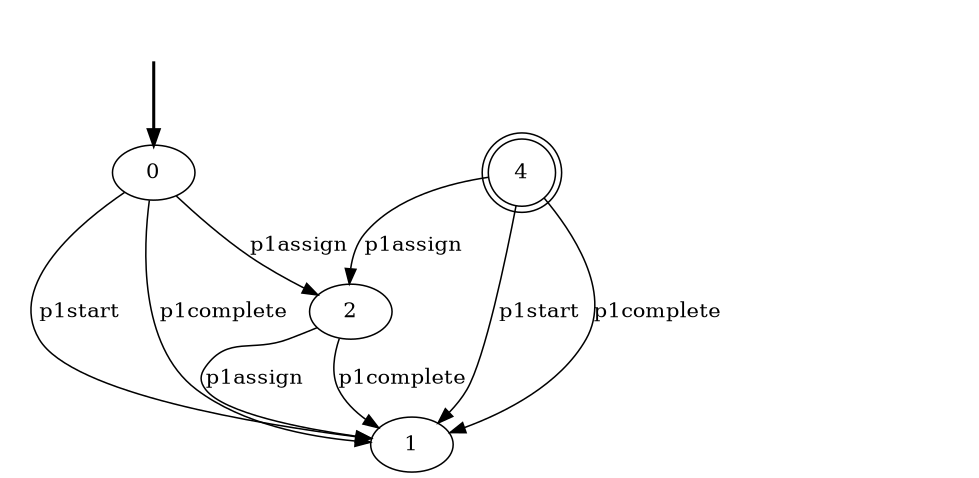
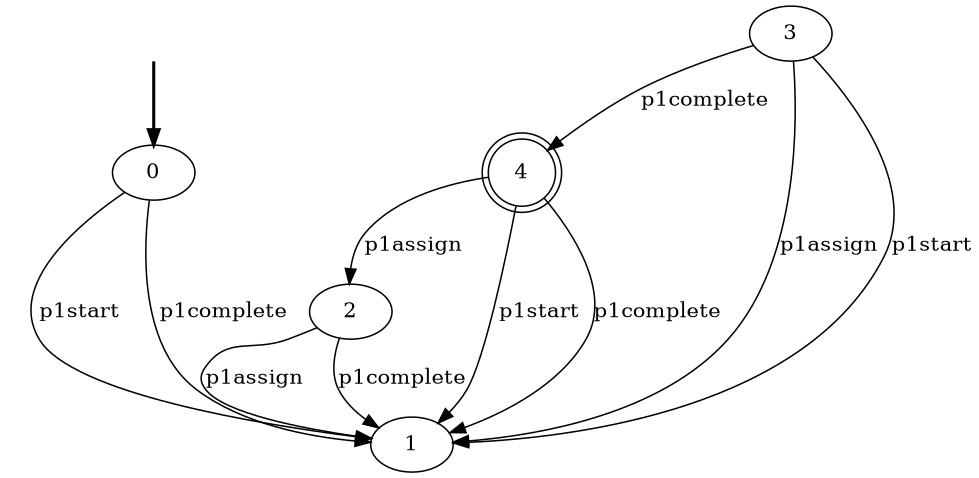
node "3": added
edge "0" -> "2": removed, label "p1assign"
